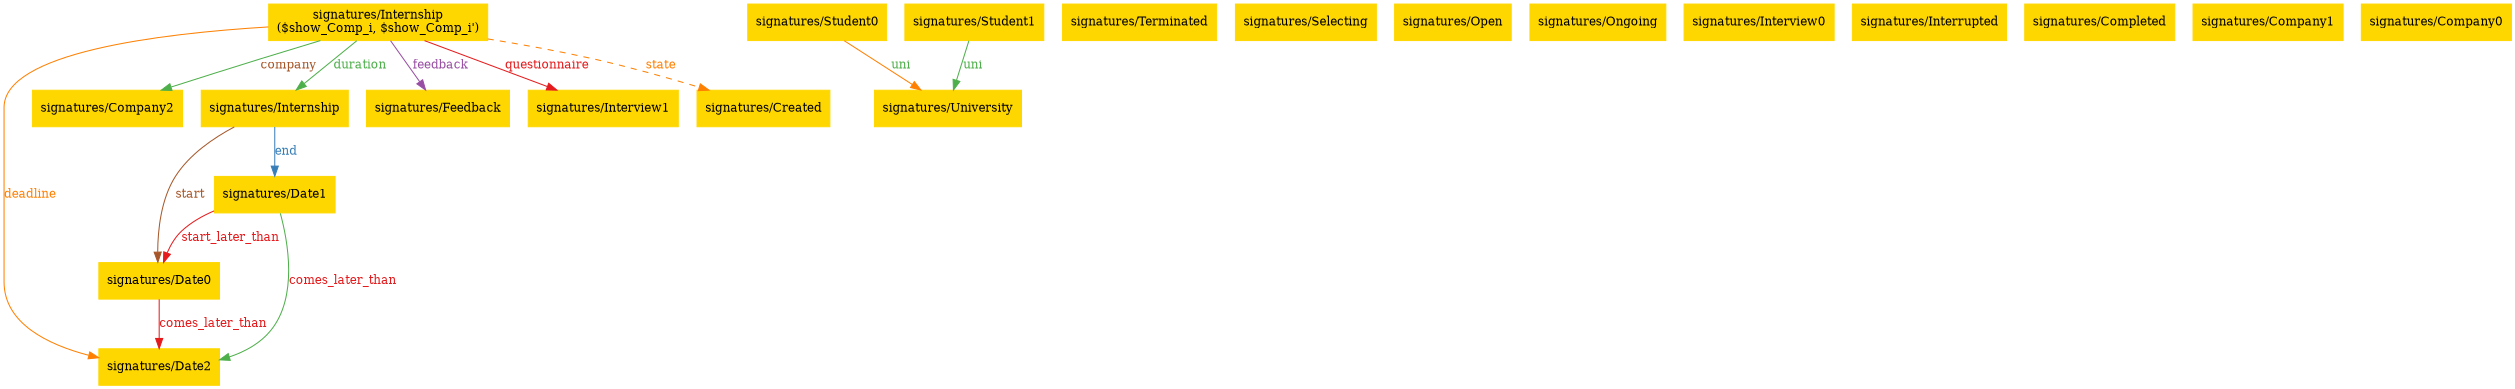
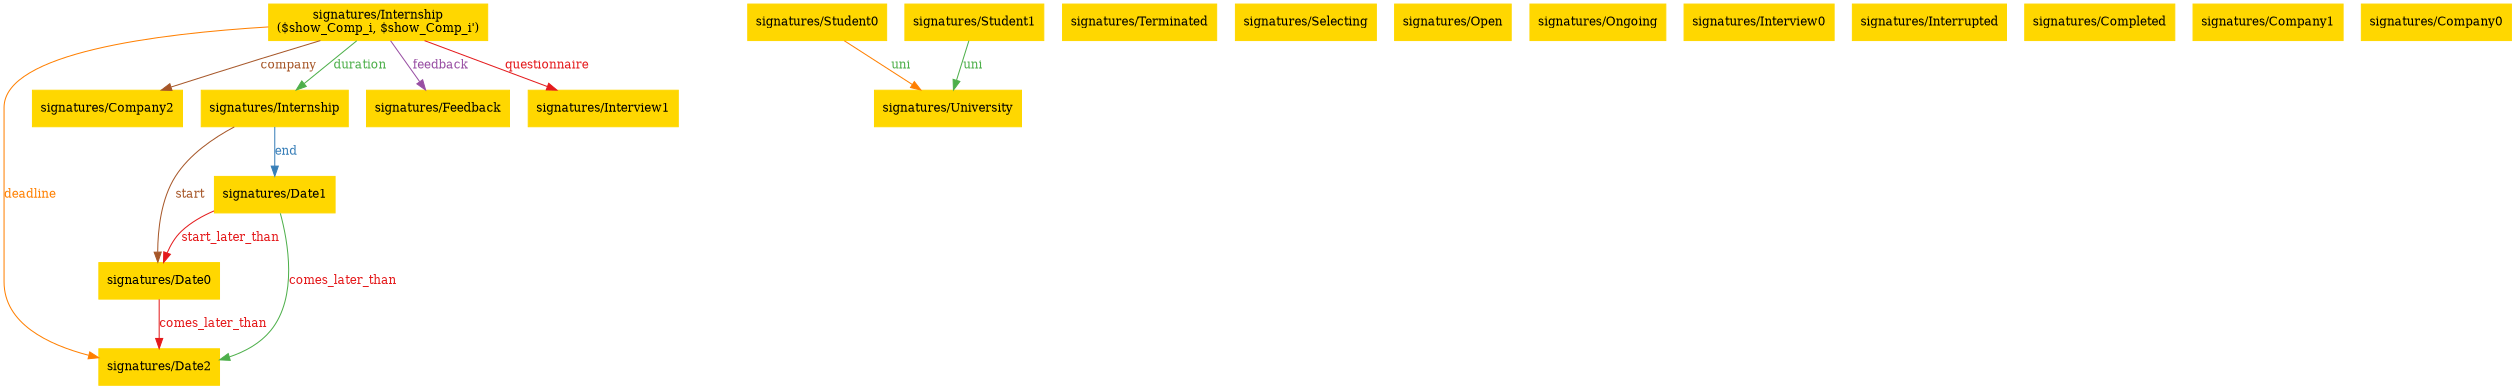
edge "signatures/Internship ($show_Comp_i, $show_Comp_i')" -> "signatures/Company2": color #4daf4a -> #a65628
node "signatures/Created": removed
